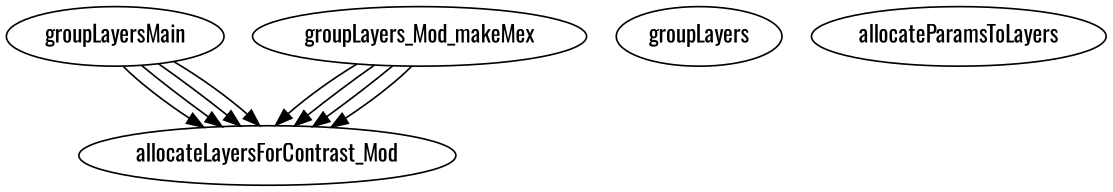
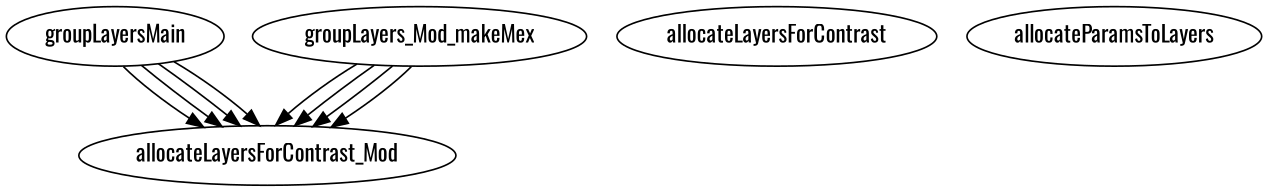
node "groupLayers": label "groupLayers" -> "allocateLayersForContrast"
